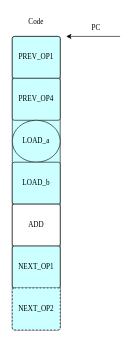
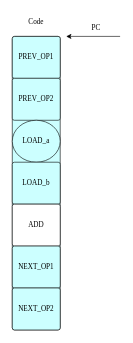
node "PREV_OP4": label "PREV_OP4" -> "PREV_OP2"
node "NEXT_OP2": style dashed -> solid
